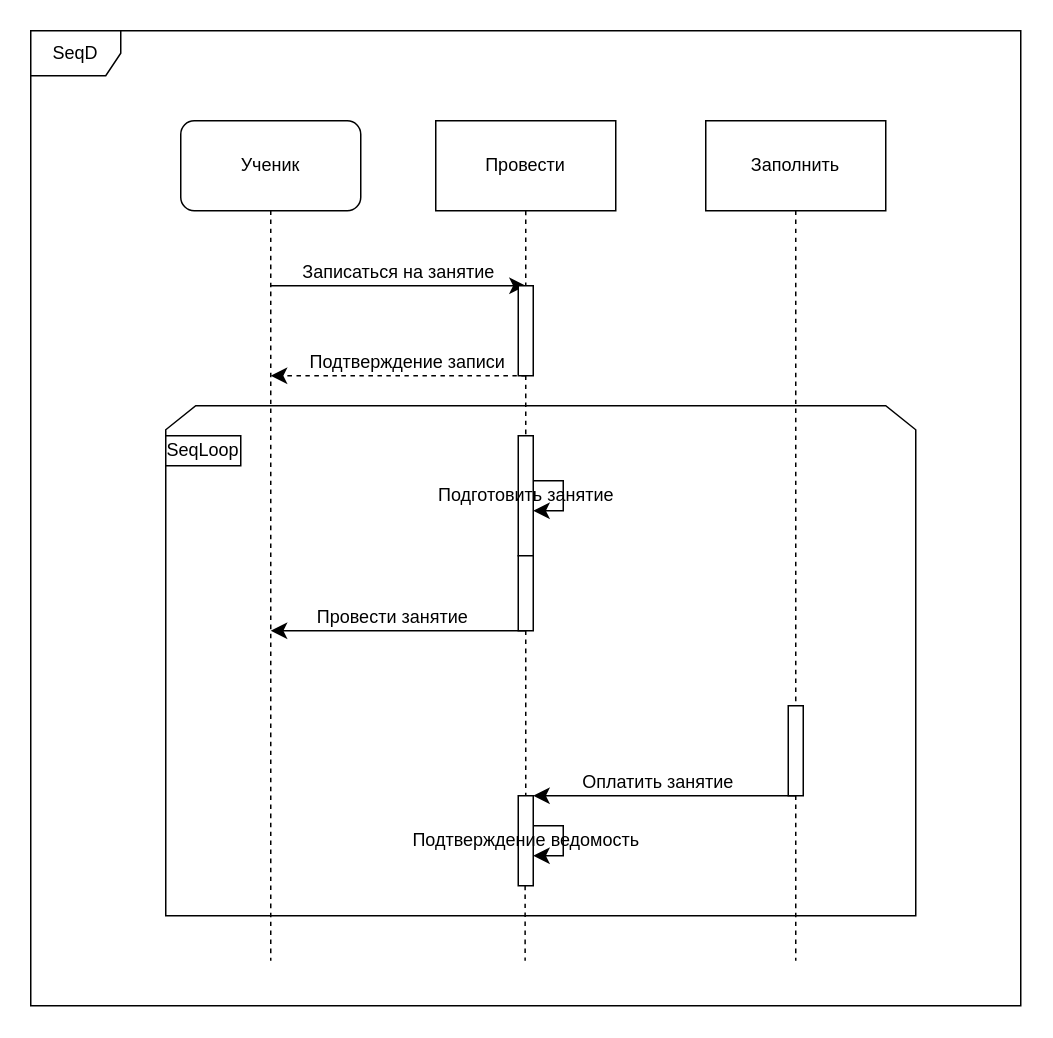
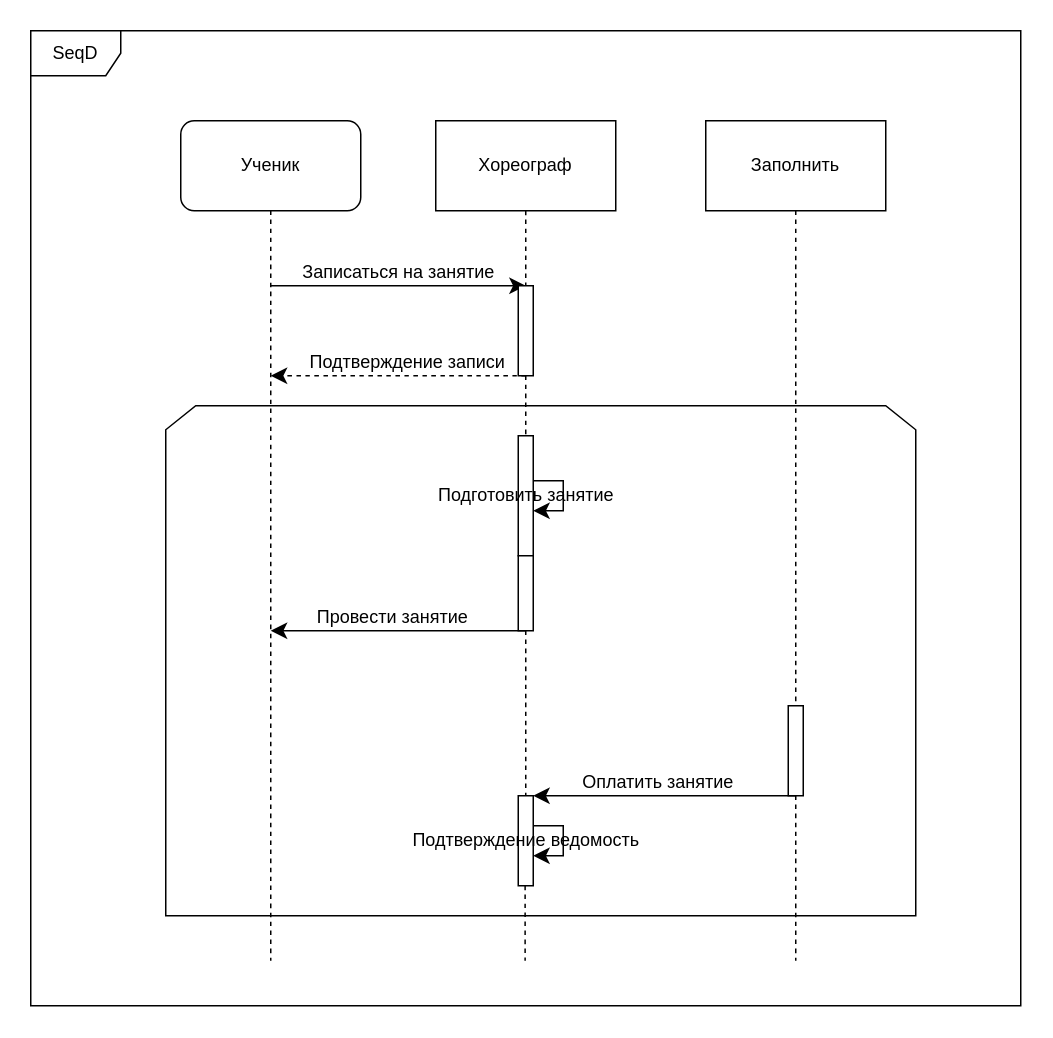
node "Провести": label "Провести" -> "Хореограф"
node "SeqLoop": removed
